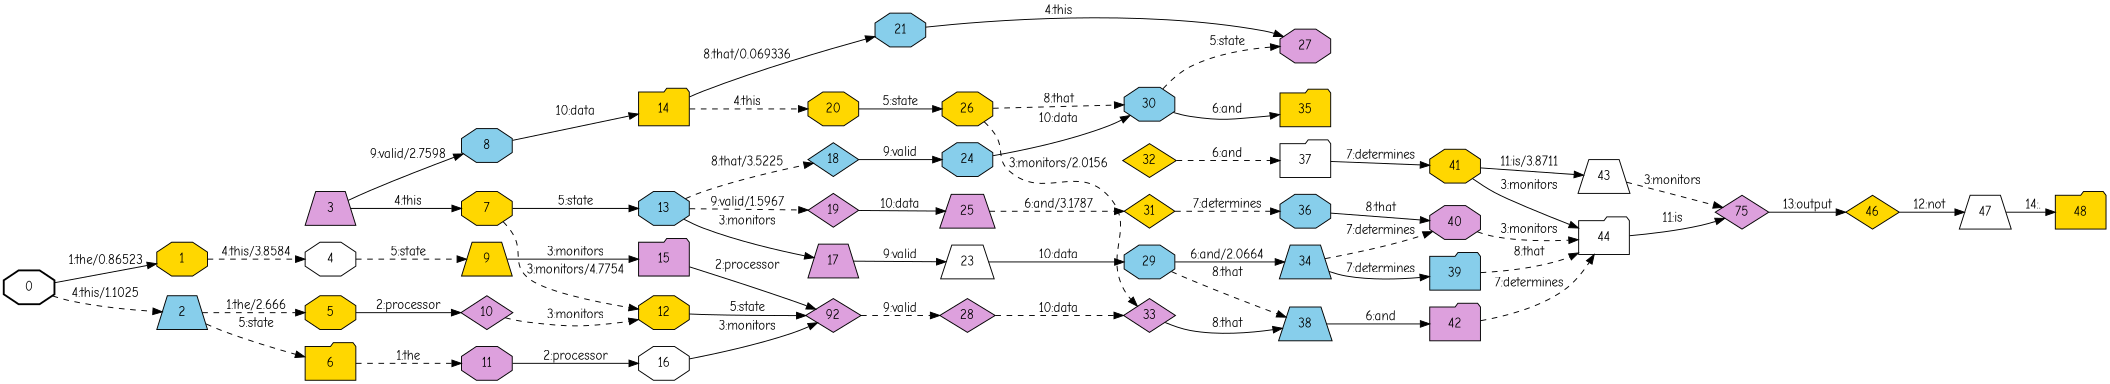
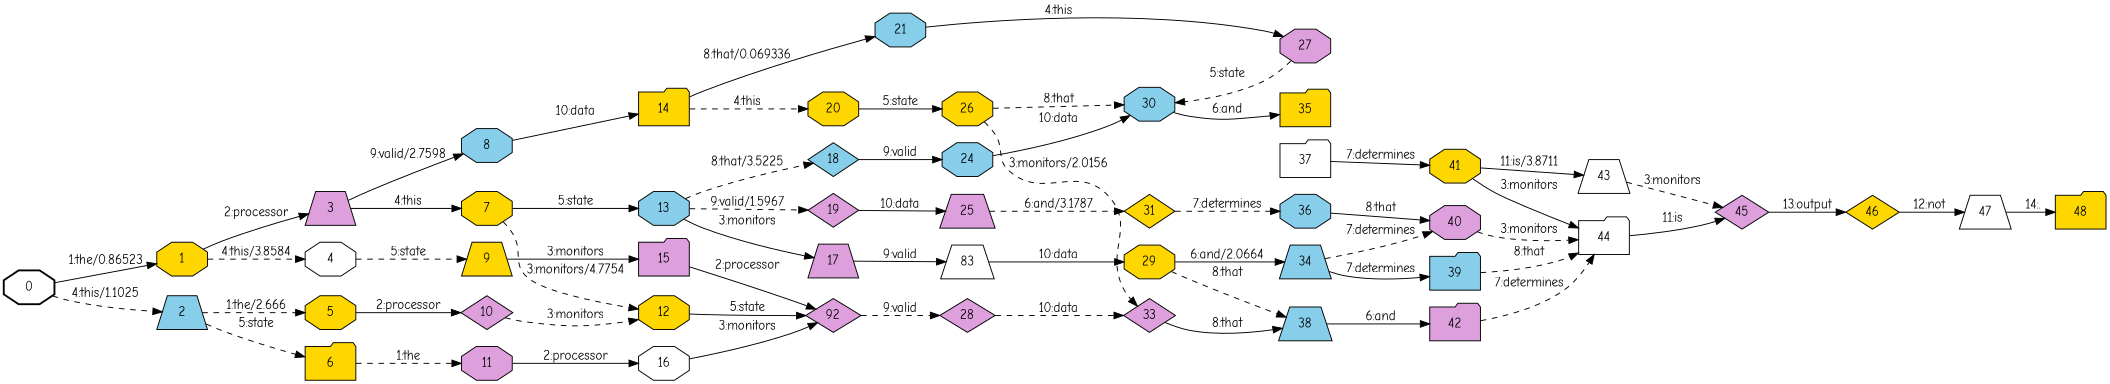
edge "30" -> "27": reversed
node "32": removed
node "75": label "75" -> "45"
edge "1" -> "3": added, label "2:processor"
node "23": label "23" -> "83"
node "29": fillcolor skyblue -> gold
